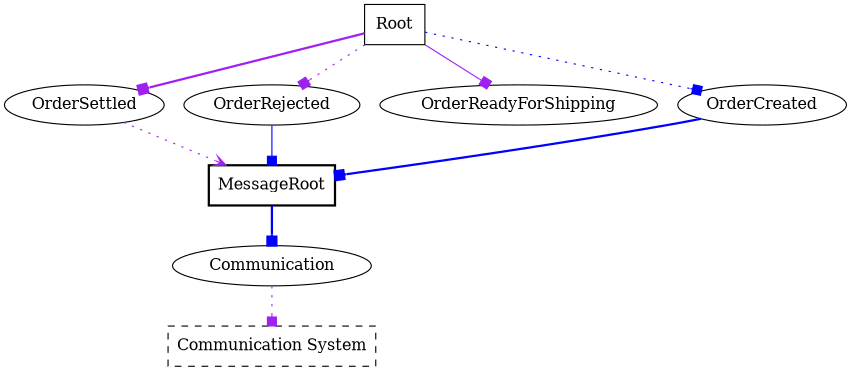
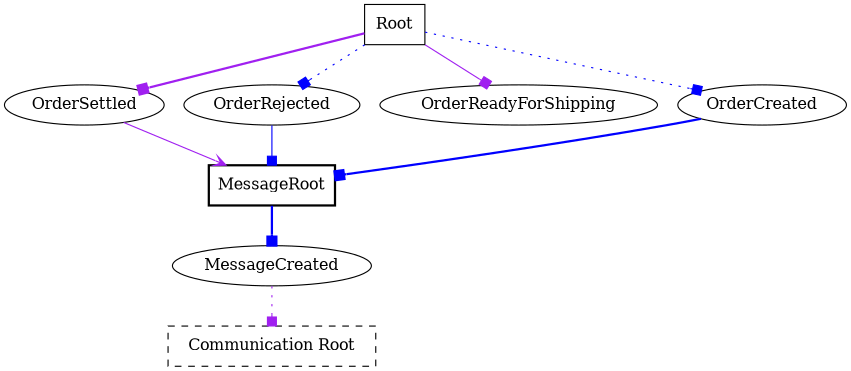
edge "Root" -> "OrderRejected": color purple -> blue
edge "OrderSettled" -> "MessageRoot": style dotted -> solid
node "Communication": label "Communication" -> "MessageCreated"
node "Communication System": label "Communication System" -> "Communication Root"
